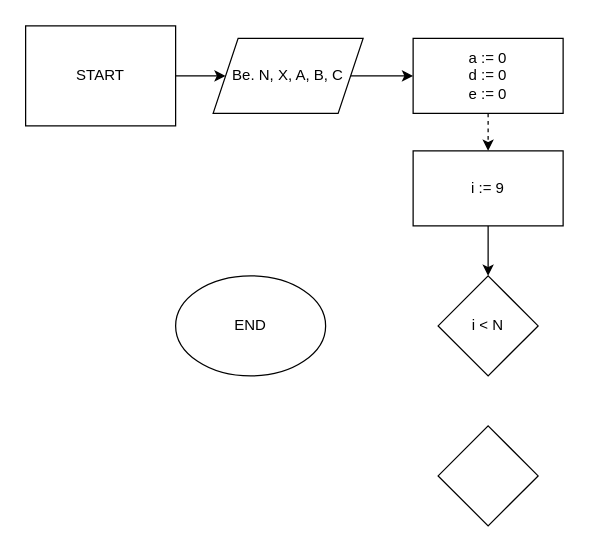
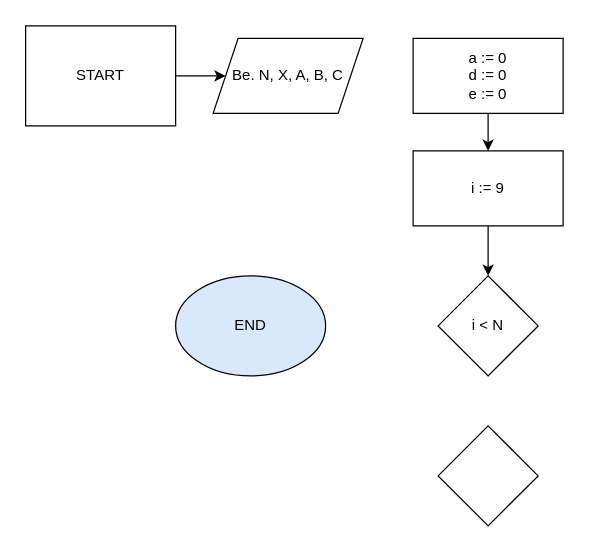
edge "Be. N, X, A, B, C" -> "a := 0 d := 0 e := 0": removed
edge "a := 0 d := 0 e := 0" -> "i := 9": style dashed -> solid
node "END": fillcolor #ffffff -> #dae8fc
